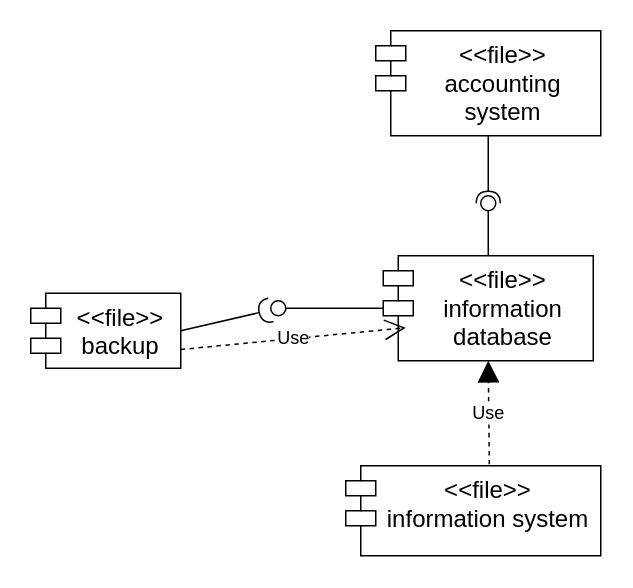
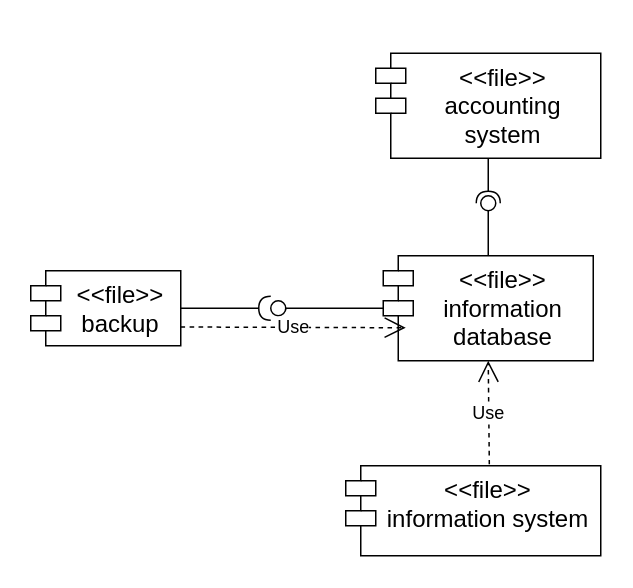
node "<<file>> accounting system": moved (488, 83) -> (488, 106)
node "<<file>> backup": moved (106, 331) -> (106, 308)
edge "<<file>> information system" -> "<<file>> information database": arrowhead block -> open
